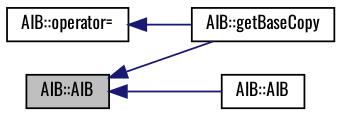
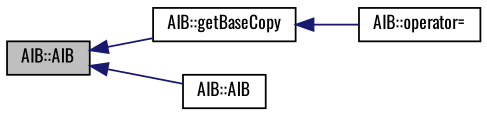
edge "AIB::getBaseCopy" -> "AIB::operator=": reversed
